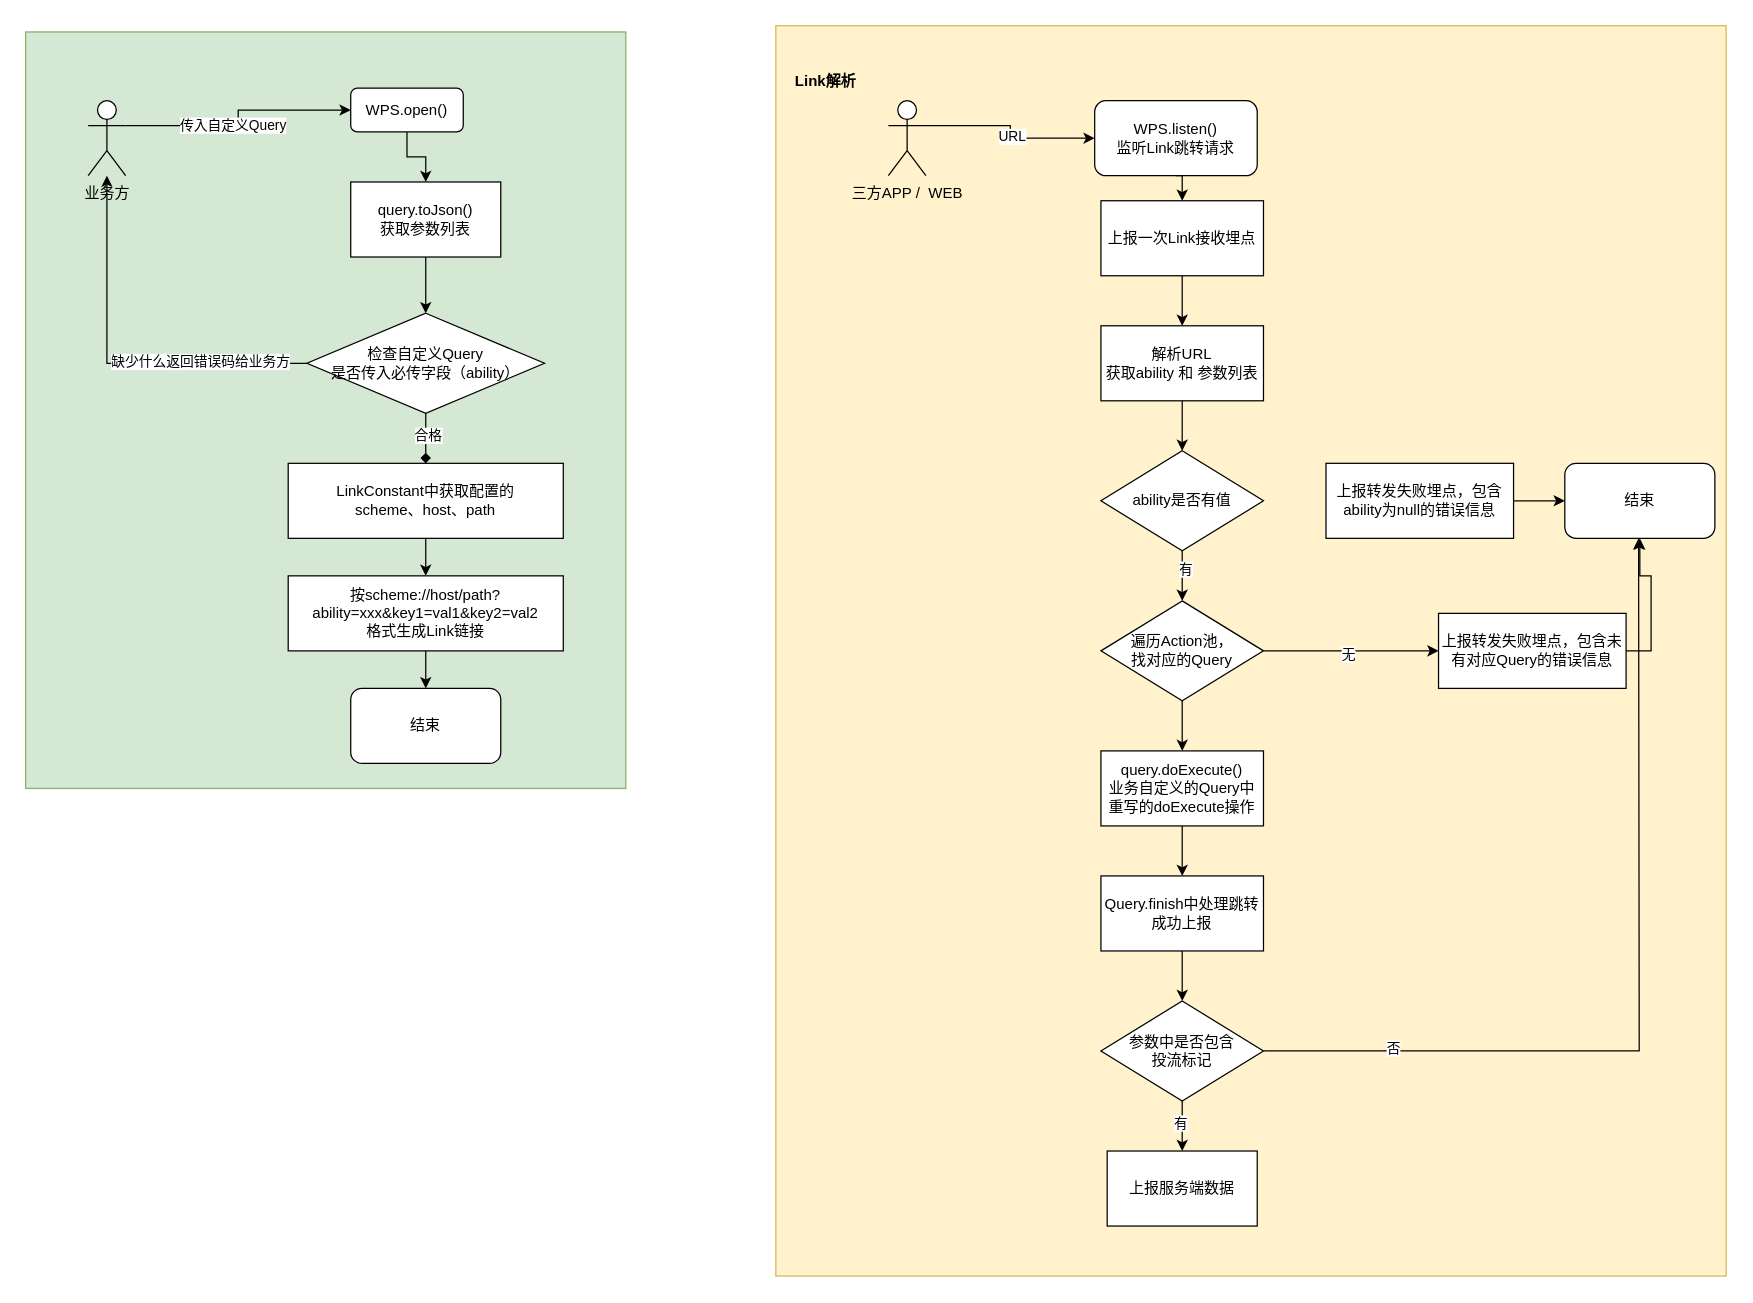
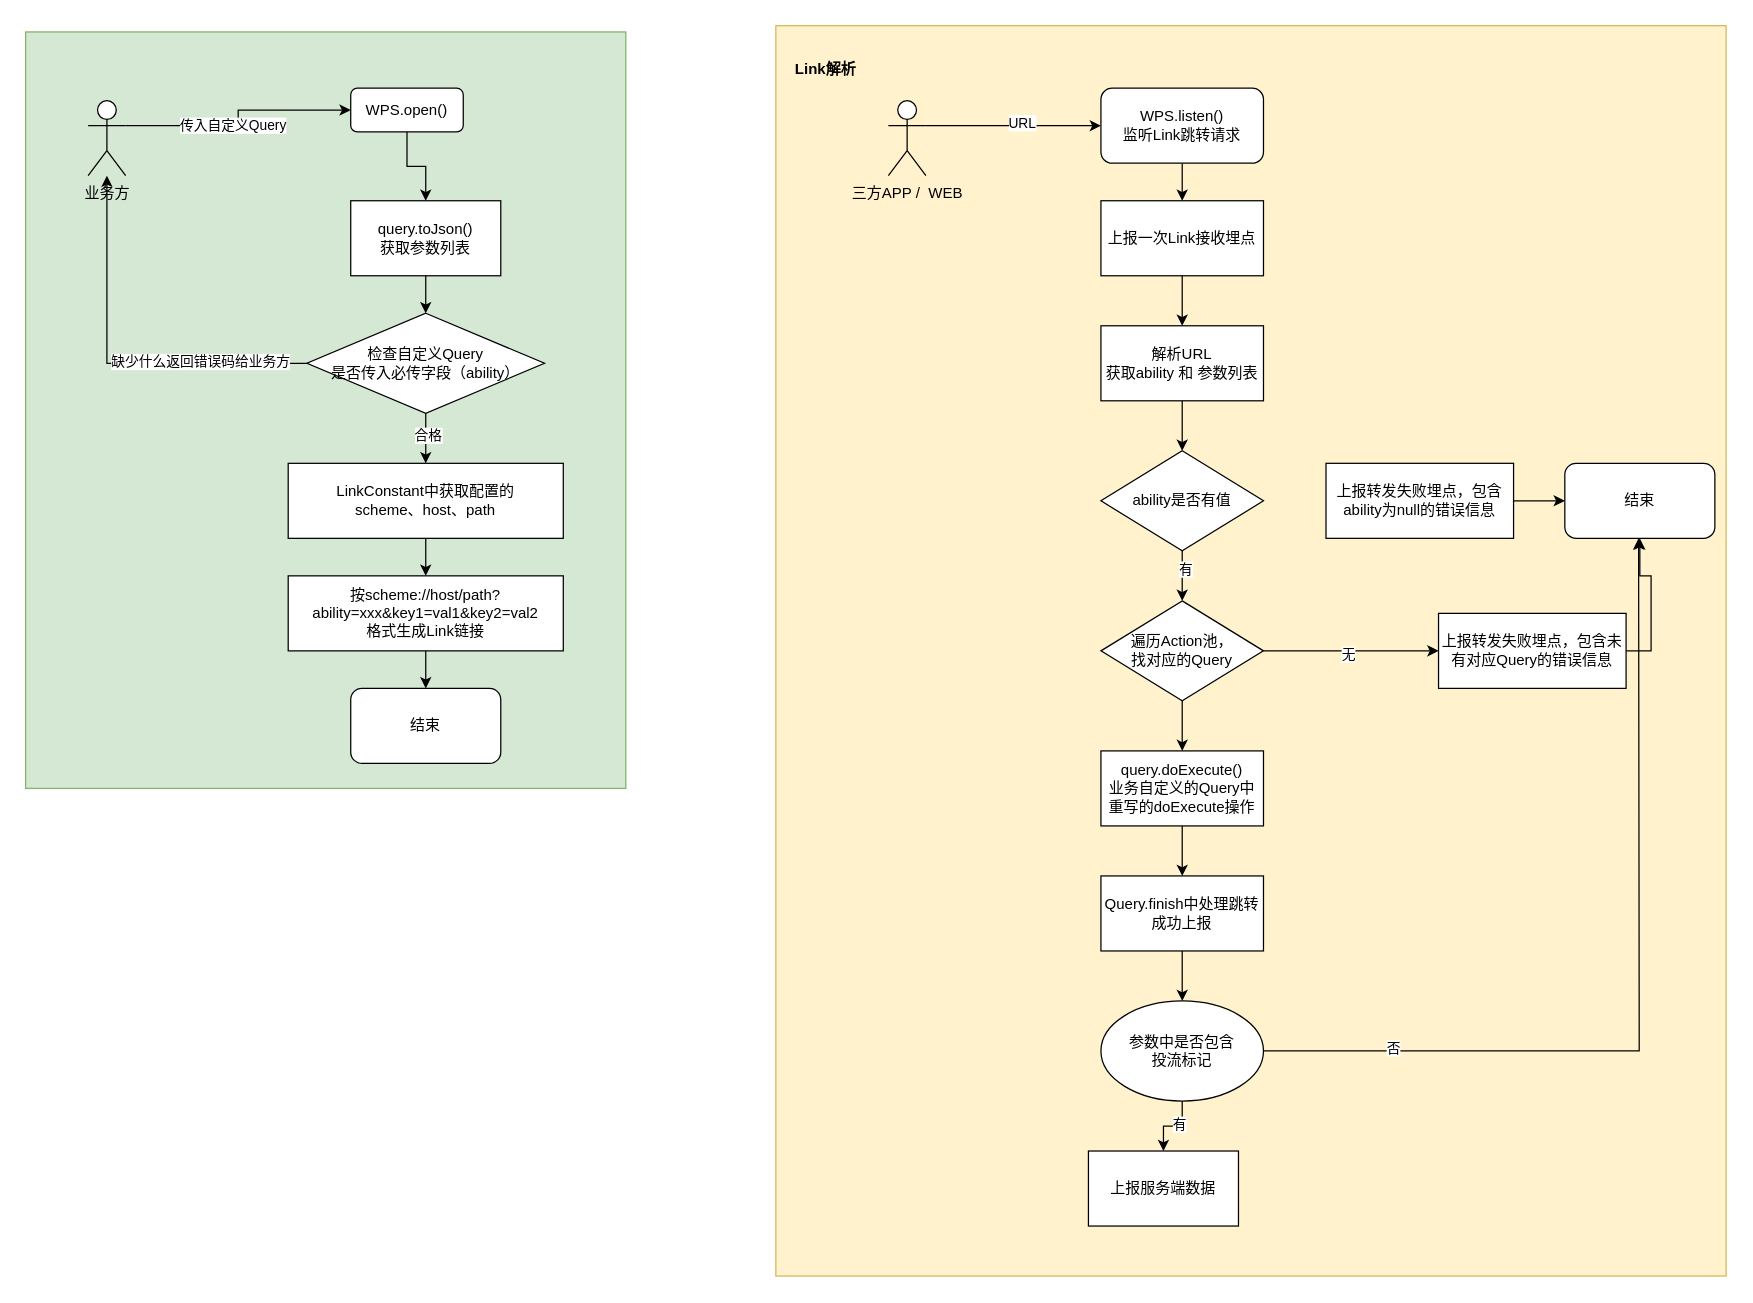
node "Link解析": moved (826, 82) -> (826, 69)
node "WPS.listen() 监听Link跳转请求": moved (1176, 138) -> (1182, 126)
node "query.toJson() 获取参数列表": moved (426, 219) -> (426, 238)
edge "检查自定义Query 是否传入必传字段（ability）" -> "LinkConstant中获取配置的 scheme、host、path": arrowhead diamond -> classic
node "参数中是否包含 投流标记": shape diamond -> ellipse
node "上报服务端数据": moved (1182, 1188) -> (1163, 1188)
